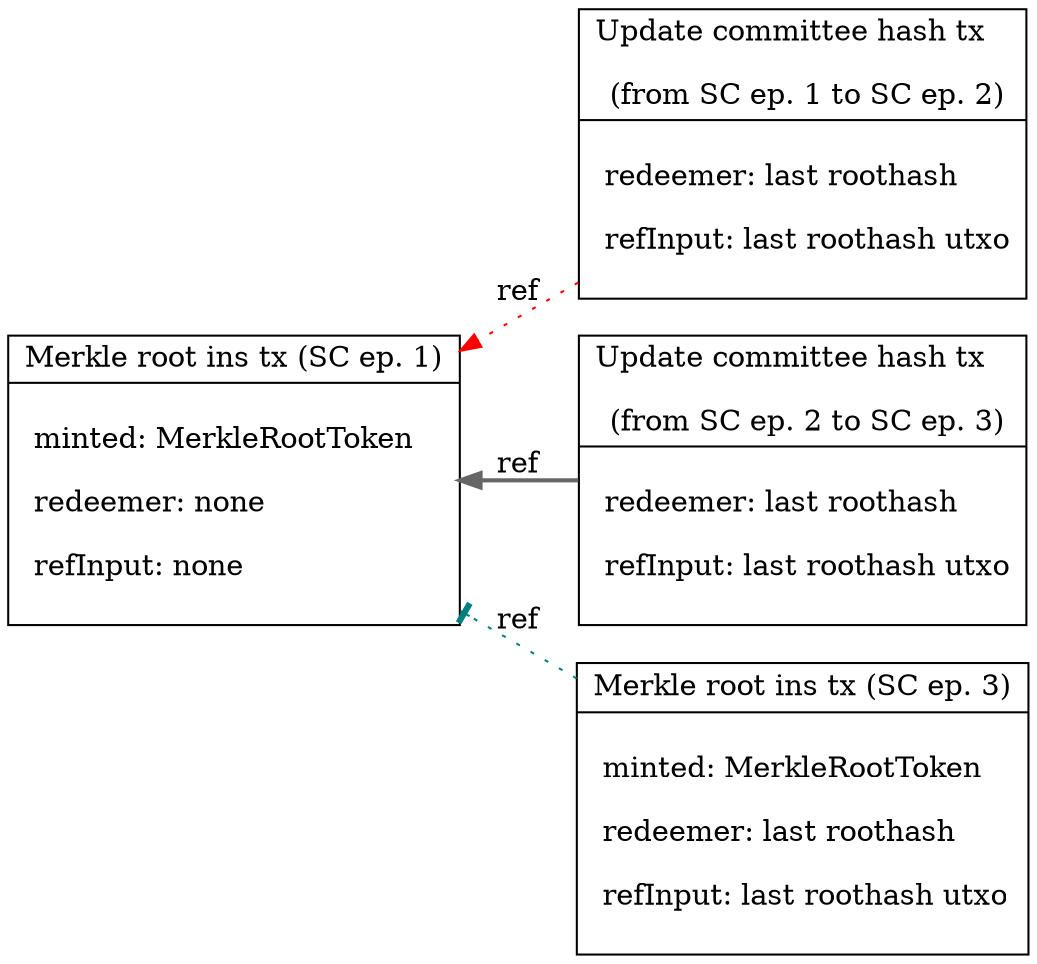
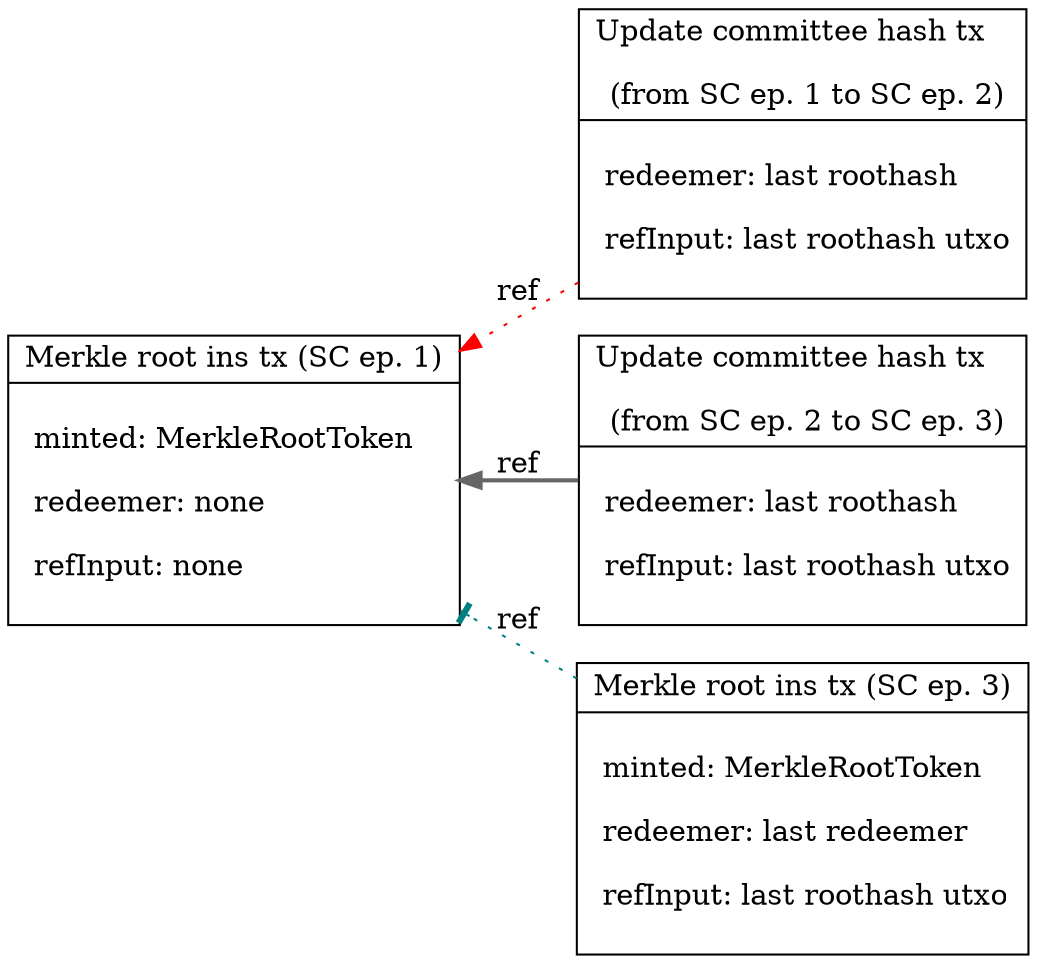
node "Merkle root ins tx (SC ep. 3)": text "redeemer: last roothash" -> "redeemer: last redeemer"
